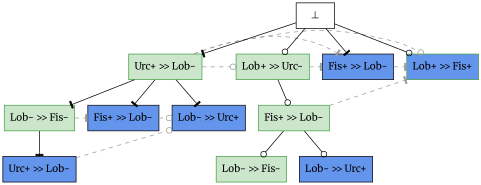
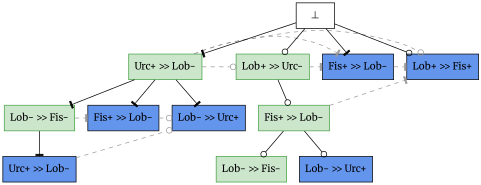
node "Lob+ >> Fis+": color #409f40 -> black
